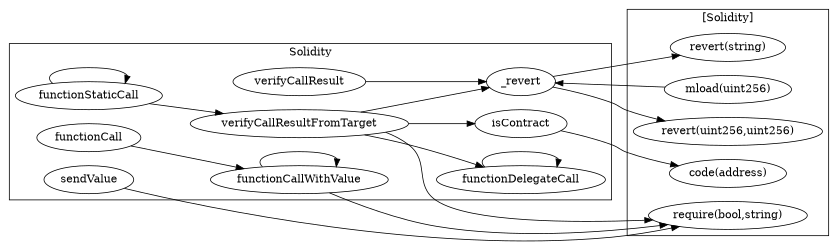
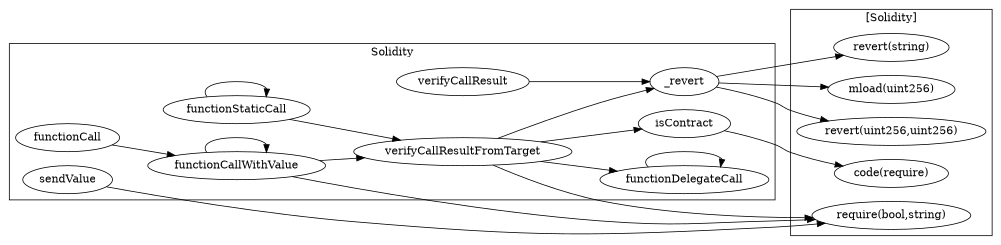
edge "mload(uint256)" -> "_revert": reversed
edge "functionCallWithValue" -> "verifyCallResultFromTarget": added
node "code(address)": label "code(address)" -> "code(require)"
